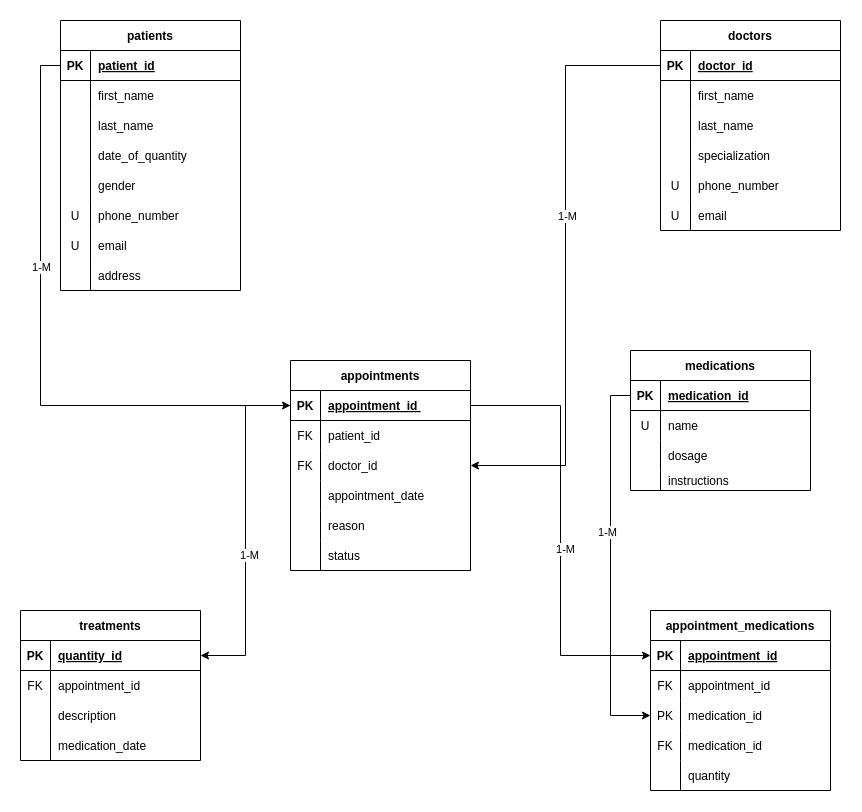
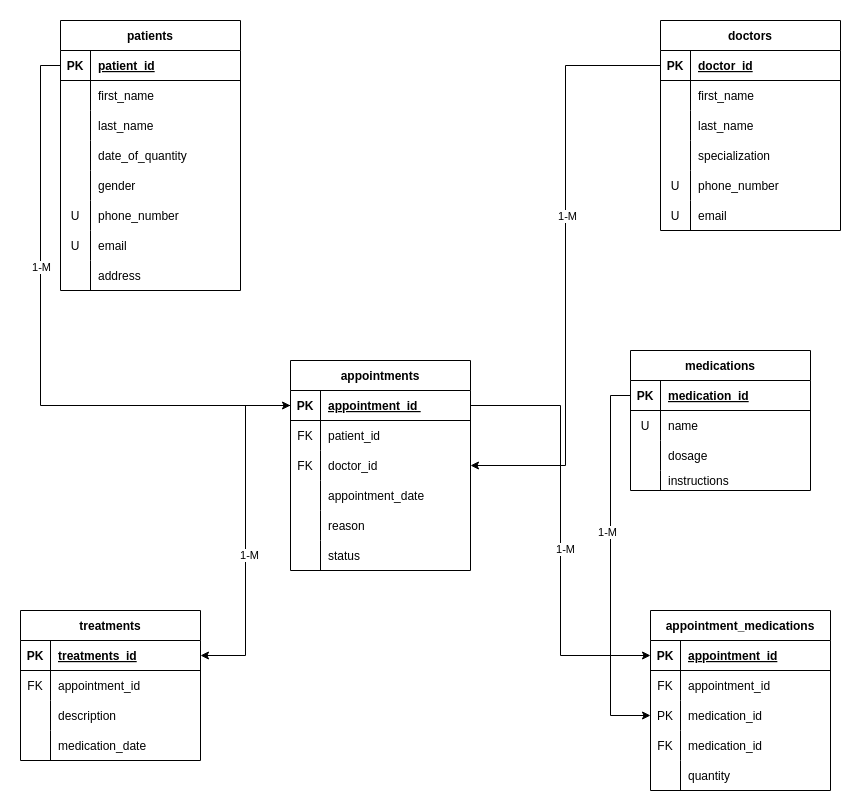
node "quantity_id": label "quantity_id" -> "treatments_id"
